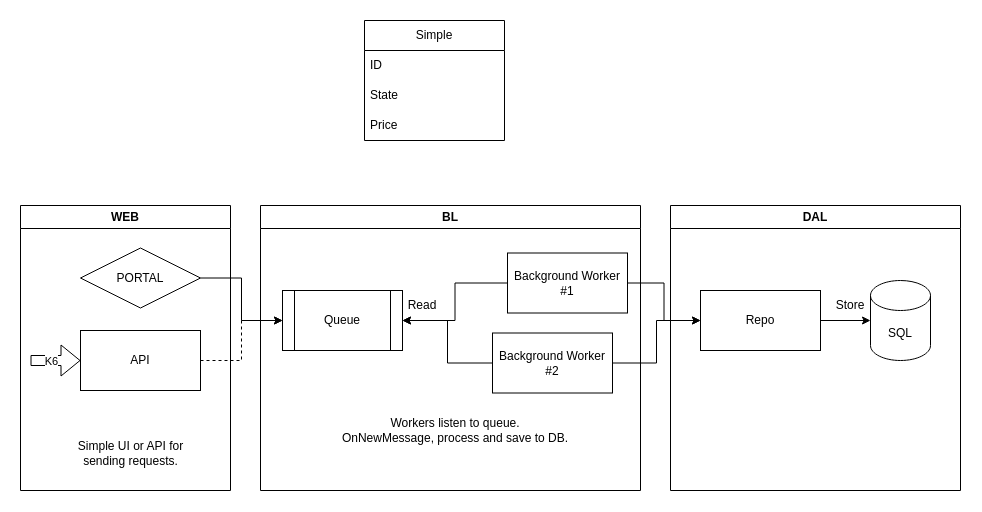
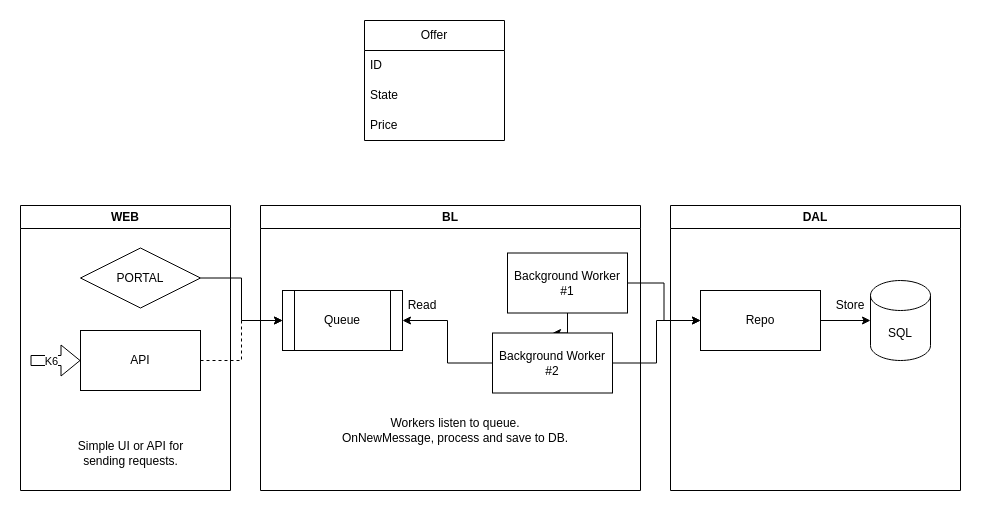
node "Simple": label "Simple" -> "Offer"
edge "Background Worker #1" -> "Queue": now "Background Worker #1" -> "Background Worker #2"
